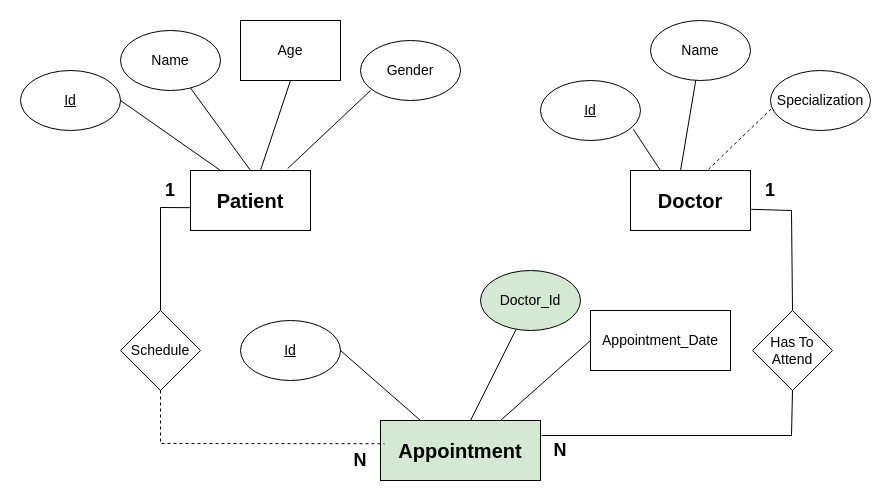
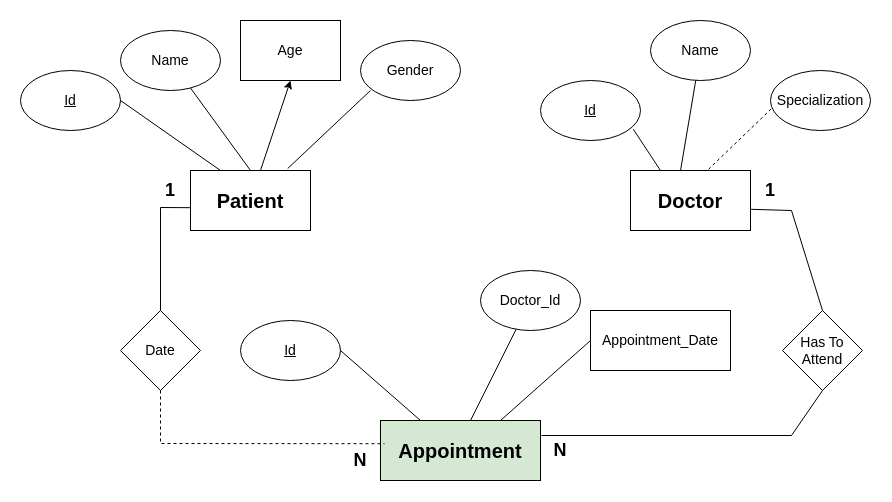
edge "Age" -- "Patient": arrowhead none -> classic
node "Doctor_Id": fillcolor #d5e8d4 -> #ffffff
node "Schedule": label "Schedule" -> "Date"
node "Has To Attend": moved (793, 351) -> (823, 351)
